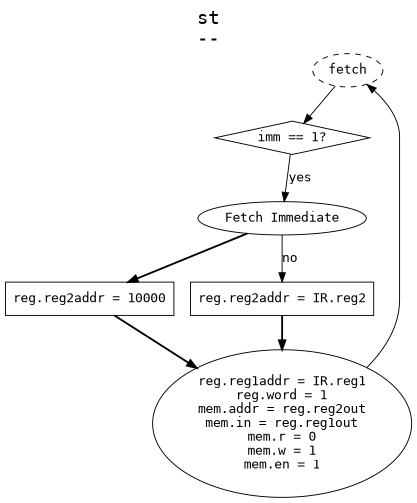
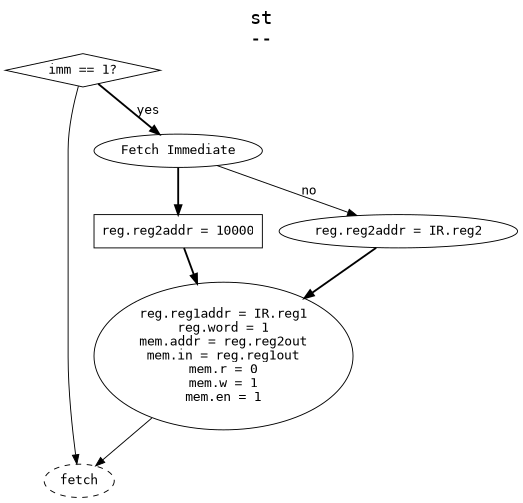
edge "fetch" -> "imm == 1?": reversed
edge "imm == 1?" -> "Fetch Immediate": style solid -> bold
node "reg.reg2addr = IR.reg2": shape box -> ellipse
